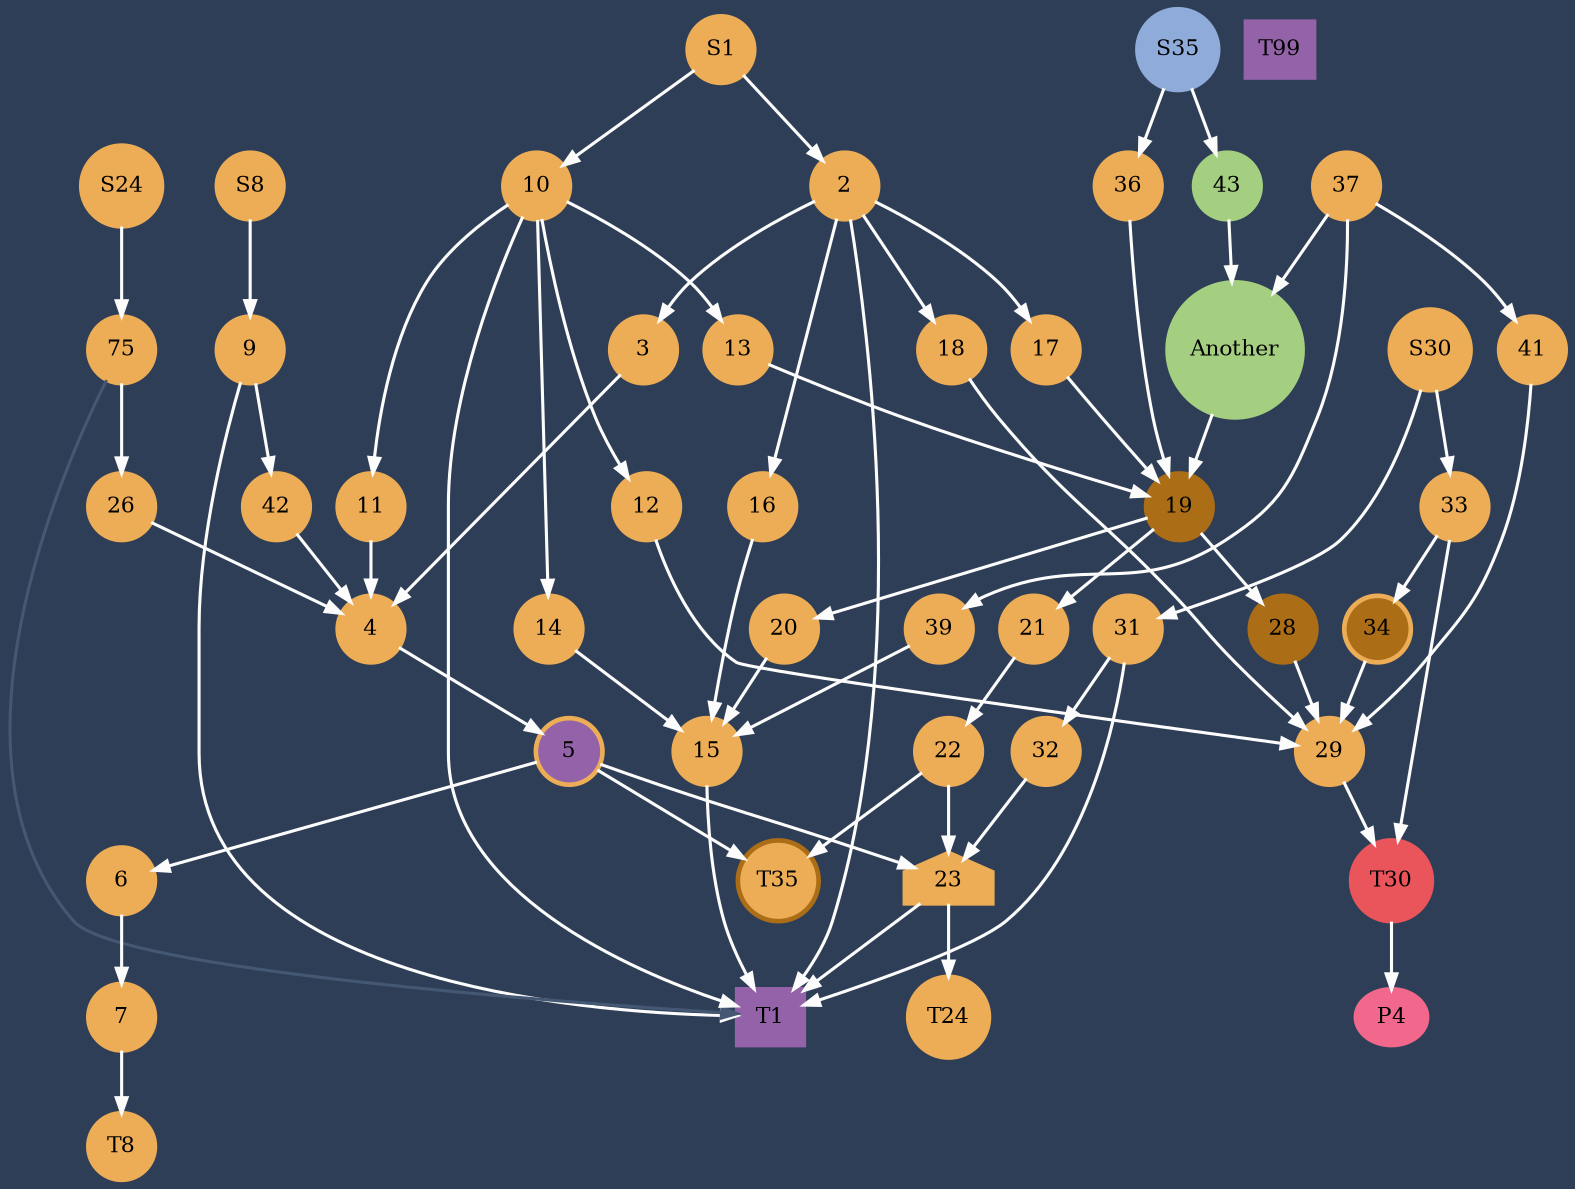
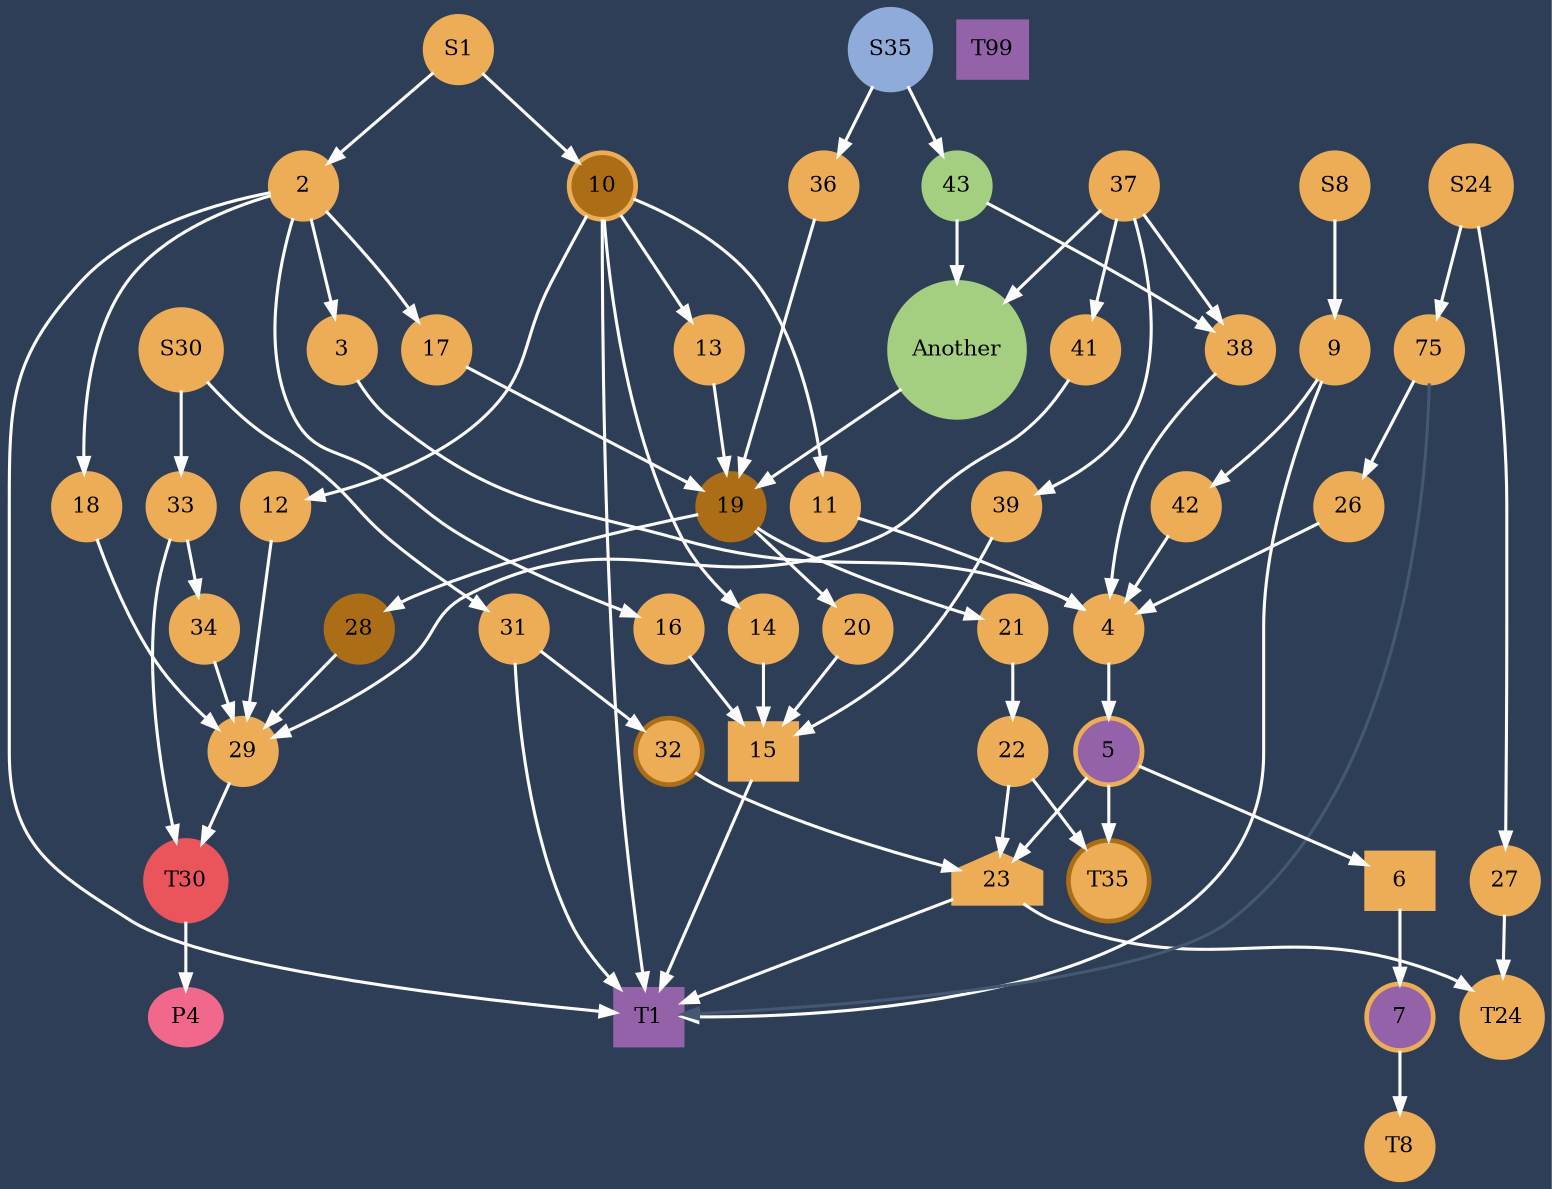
node "10": fillcolor #edad56 -> #ab6d16
node "38": added
node "34": fillcolor #ab6d16 -> #edad56
node "15": shape circle -> box
node "32": color #edad56 -> #ab6d16
node "6": shape circle -> box
node "27": added
node "7": fillcolor #edad56 -> #9362a8
